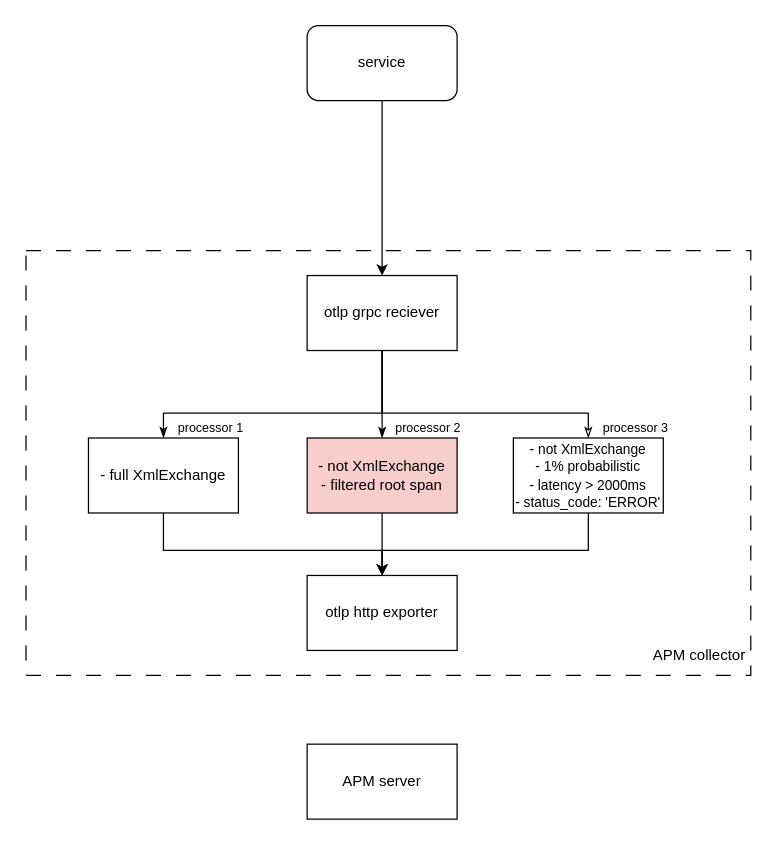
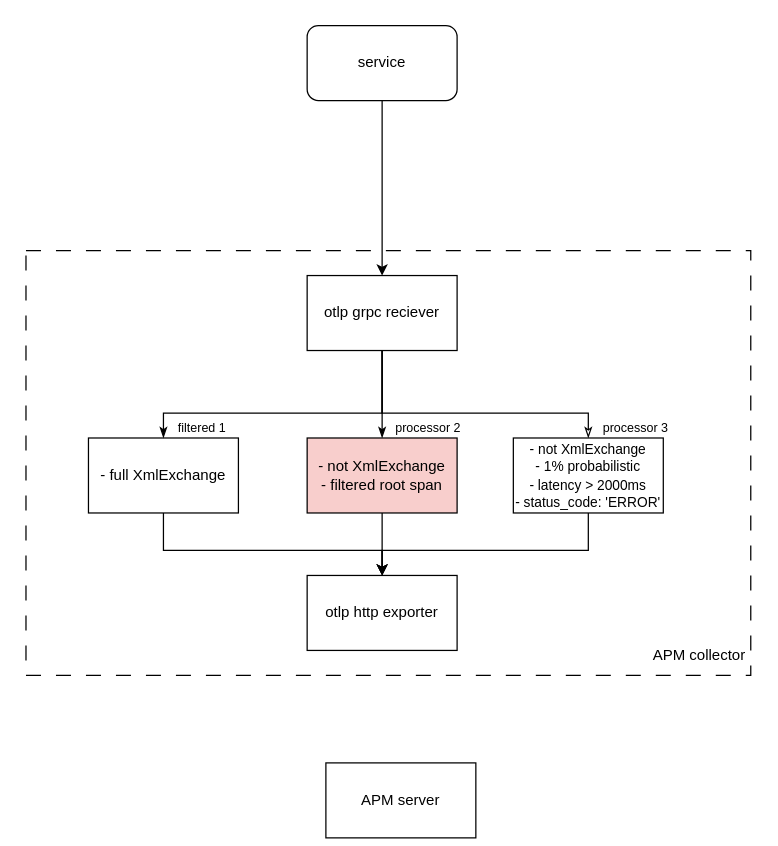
node "processor 1": label "processor 1" -> "filtered 1"
node "APM server": moved (382, 782) -> (401, 801)
